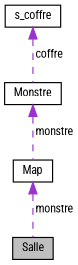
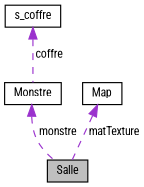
edge "Map" -> "Monstre": now "Salle" -> "Monstre"
edge "Salle" -> "Map": label " monstre" -> " matTexture"
